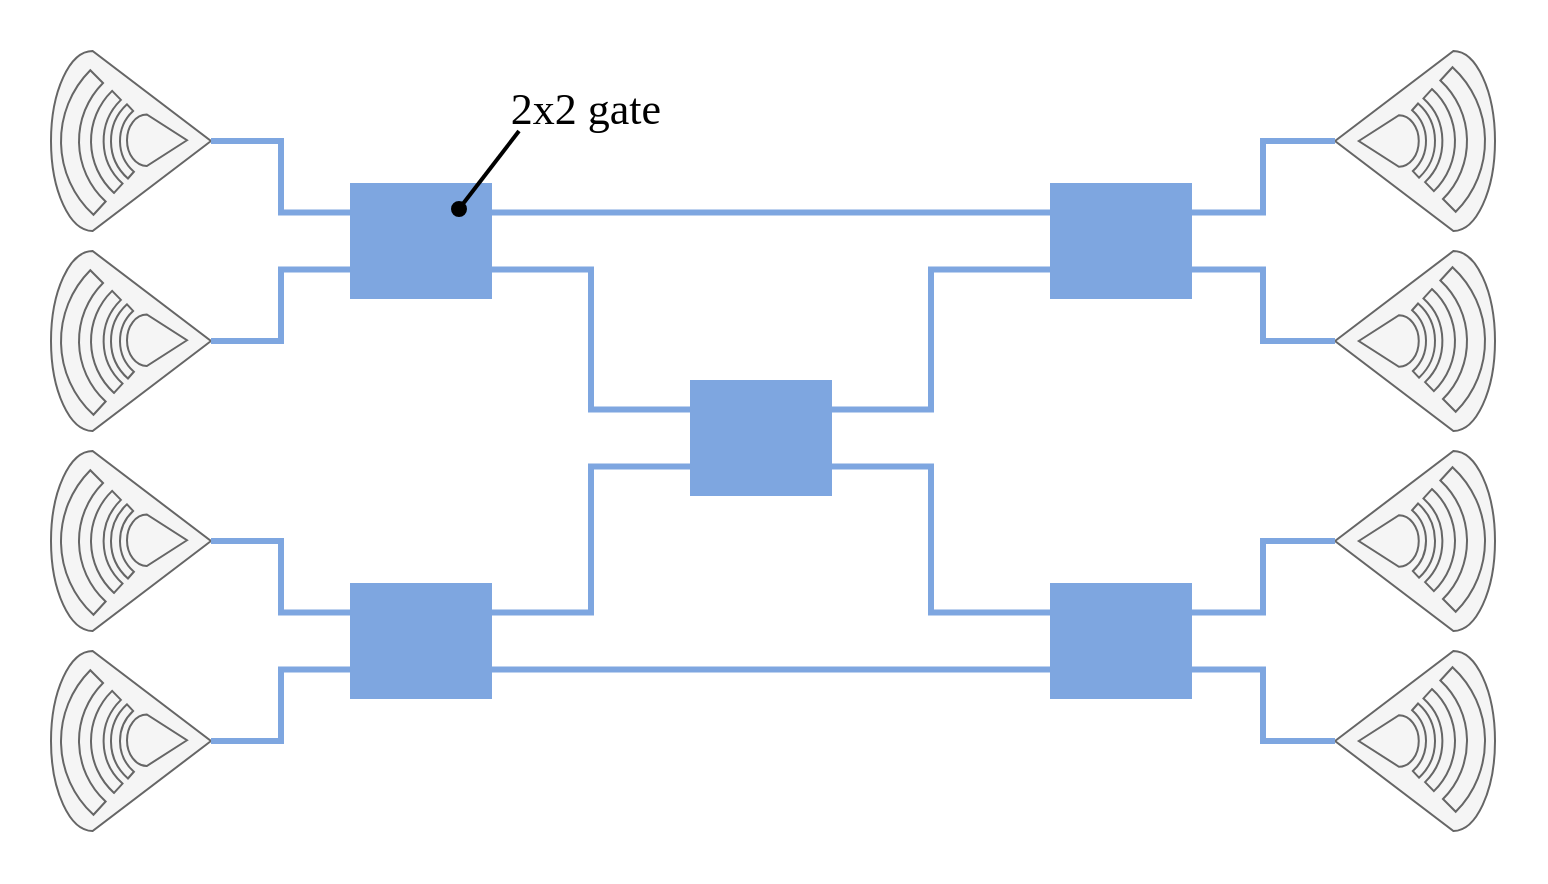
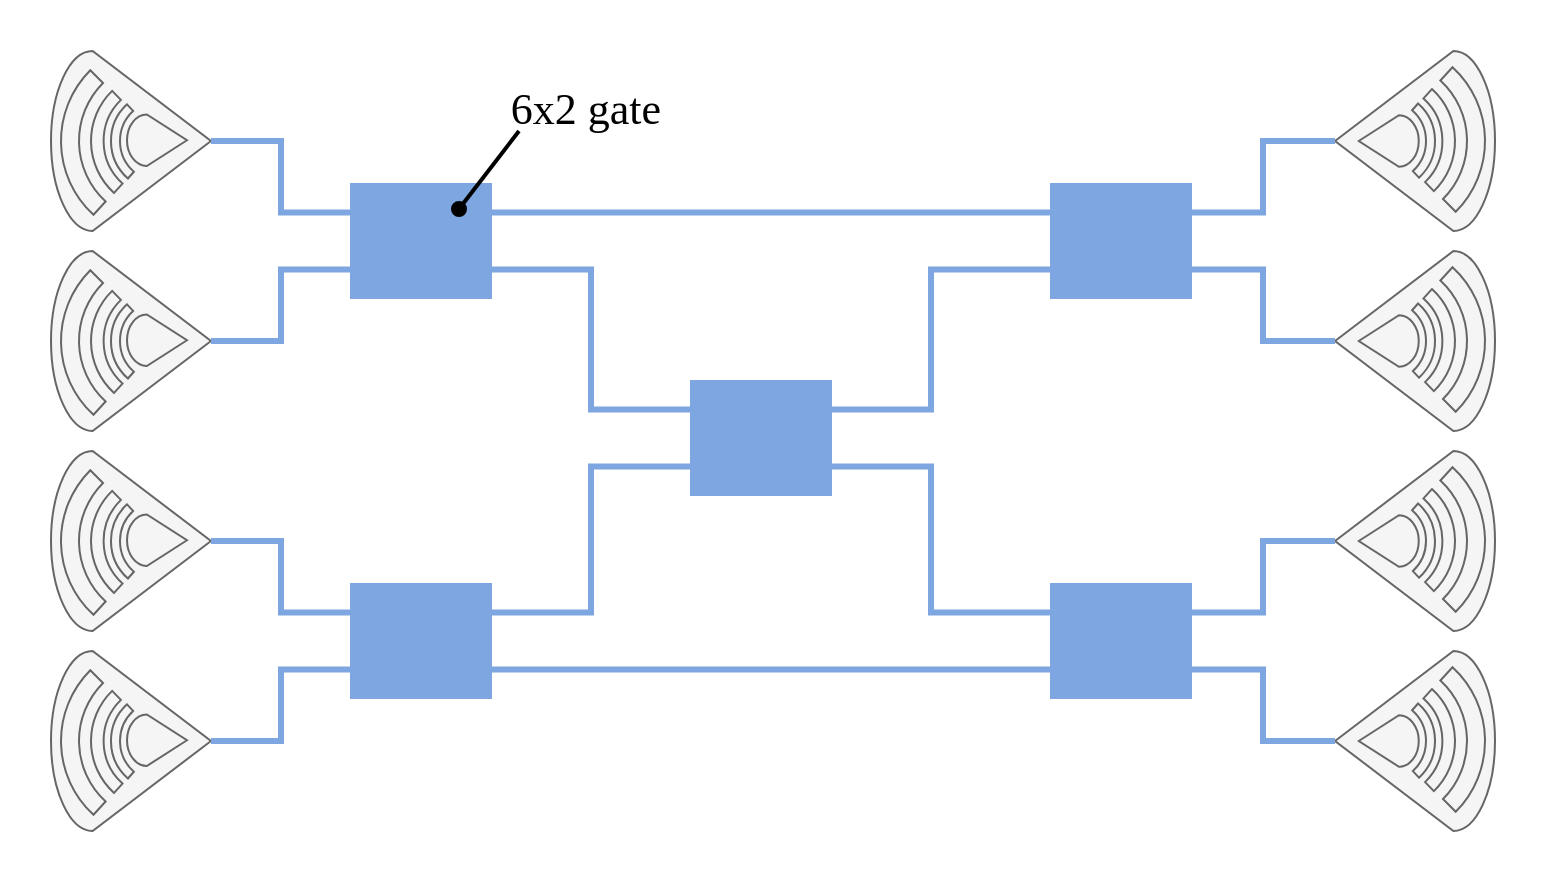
node "2x2 gate": label "2x2 gate" -> "6x2 gate"
